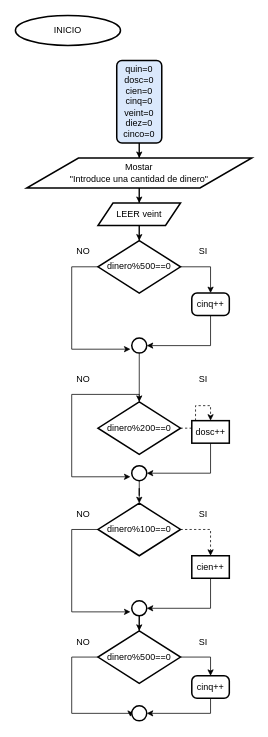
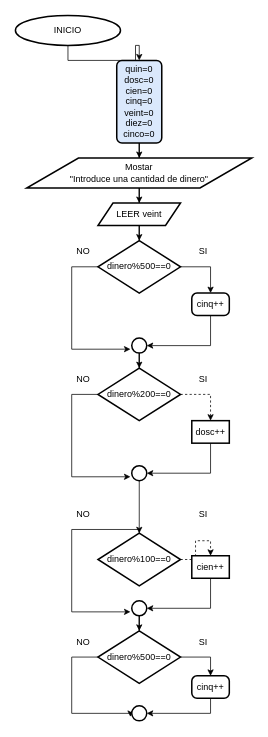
edge "INICIO" -> "quin=0 dosc=0 cien=0 cinq=0 veint=0 diez=0 cinco=0": added
node "dinero%200==0": moved (139, 428) -> (139, 394)
node "dinero%100==0": moved (139, 529) -> (139, 559)
